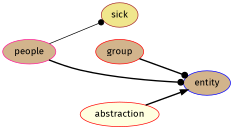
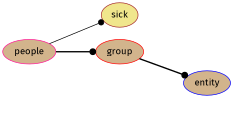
edge "people" -> "entity": now "people" -> "group"
node "abstraction": removed
